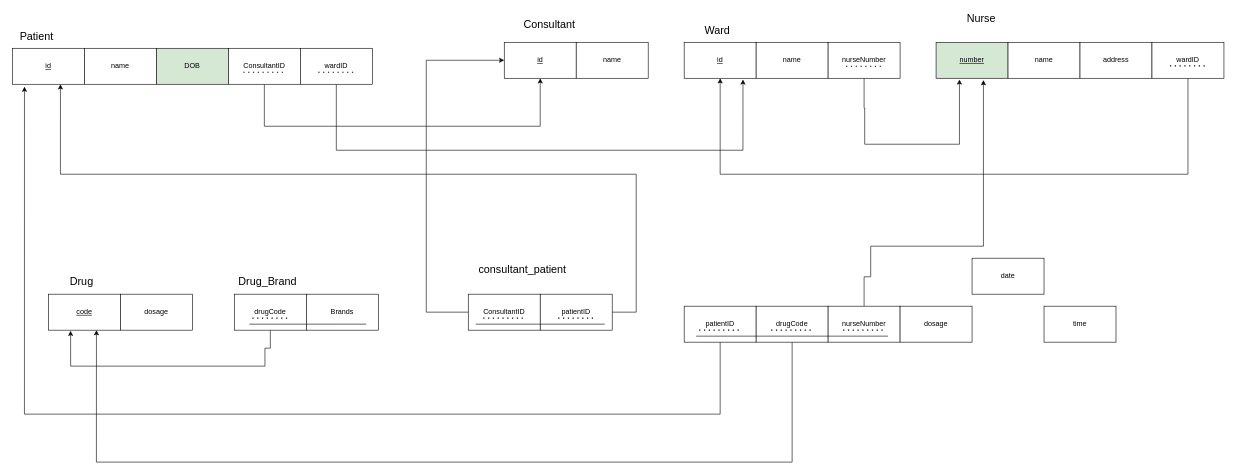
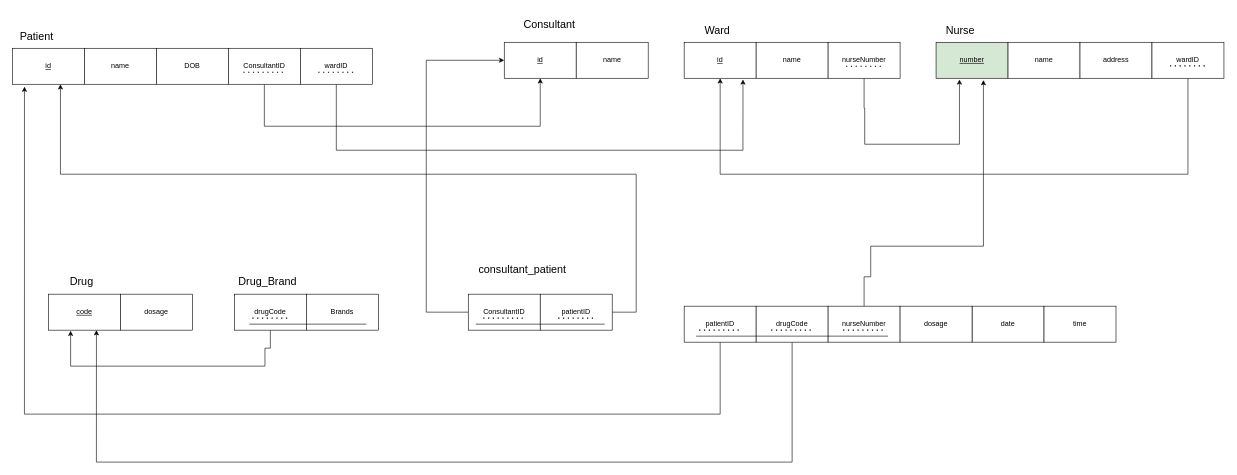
node "Nurse": moved (981, 18) -> (960, 30)
node "DOB": fillcolor #d5e8d4 -> #ffffff
node "date": moved (1008, 276) -> (1008, 324)
